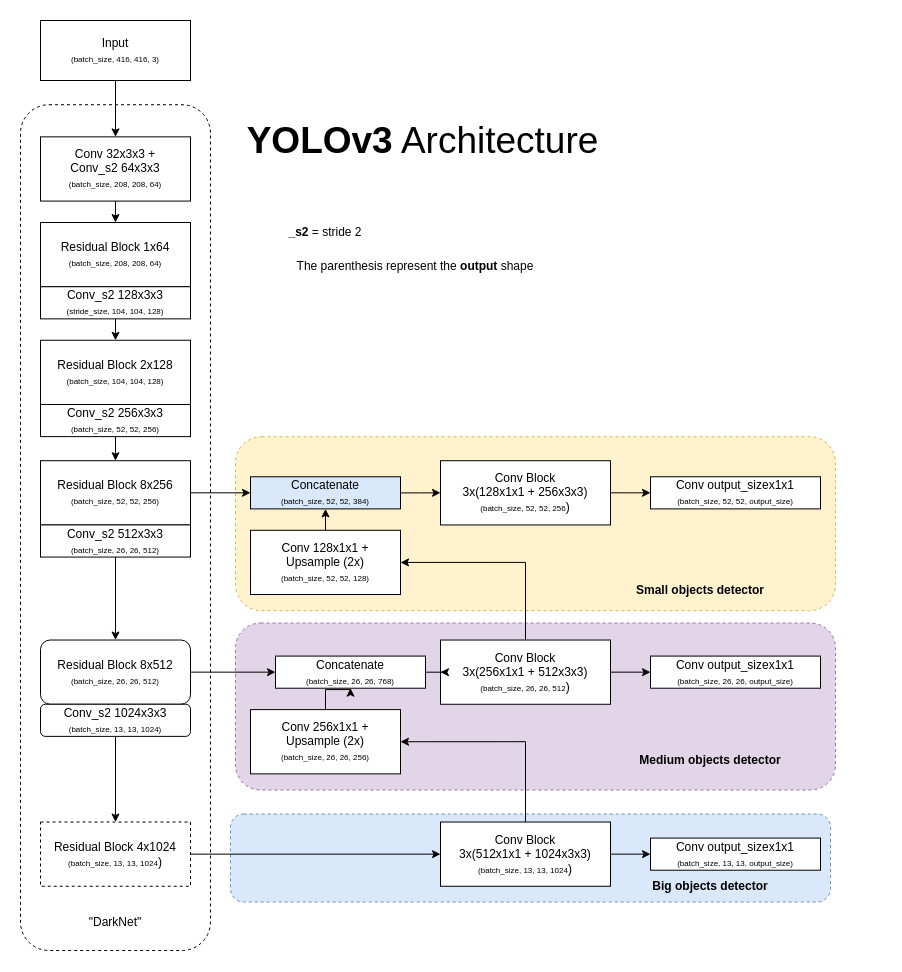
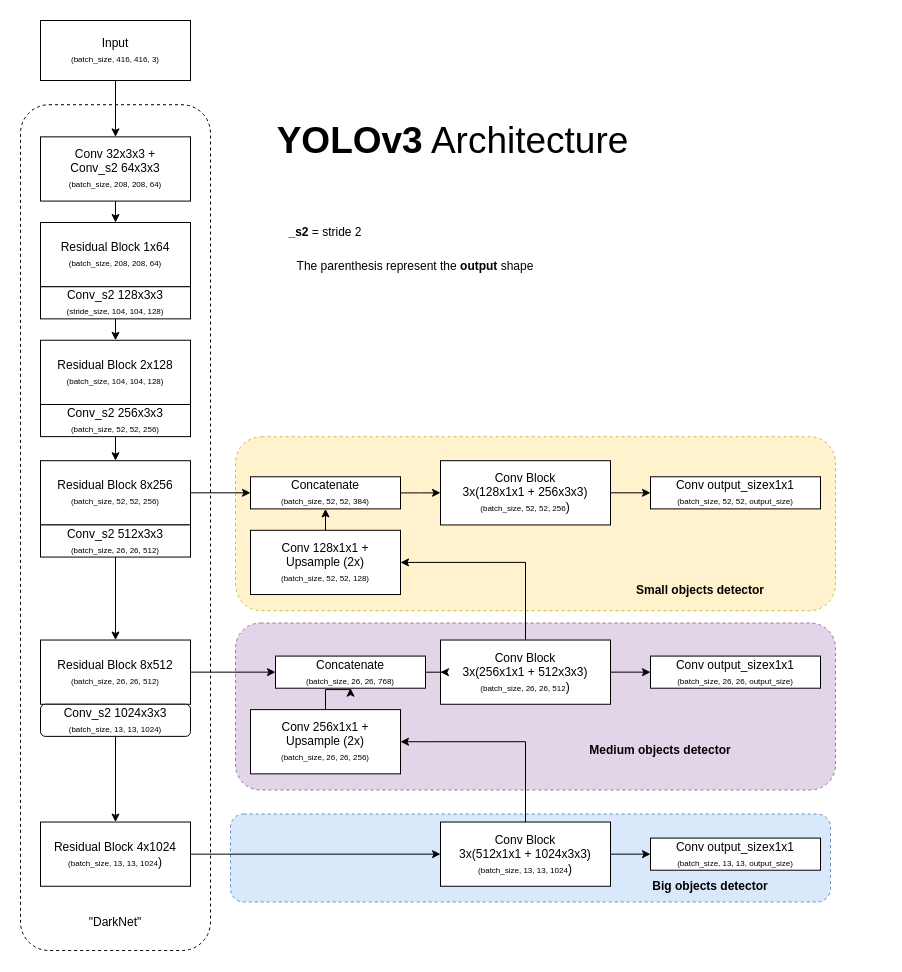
node "YOLOv3 Architecture": moved (423, 141) -> (453, 141)
node "Concatenate (batch_size, 52, 52, 384)": fillcolor #dae8fc -> #ffffff
node "Residual Block 8x512 (batch_size, 26, 26, 512)": shape rounded rectangle -> rectangle
node "Medium objects detector": moved (711, 761) -> (661, 751)
node "Residual Block 4x1024 (batch_size, 13, 13, 1024)": style dashed -> solid
